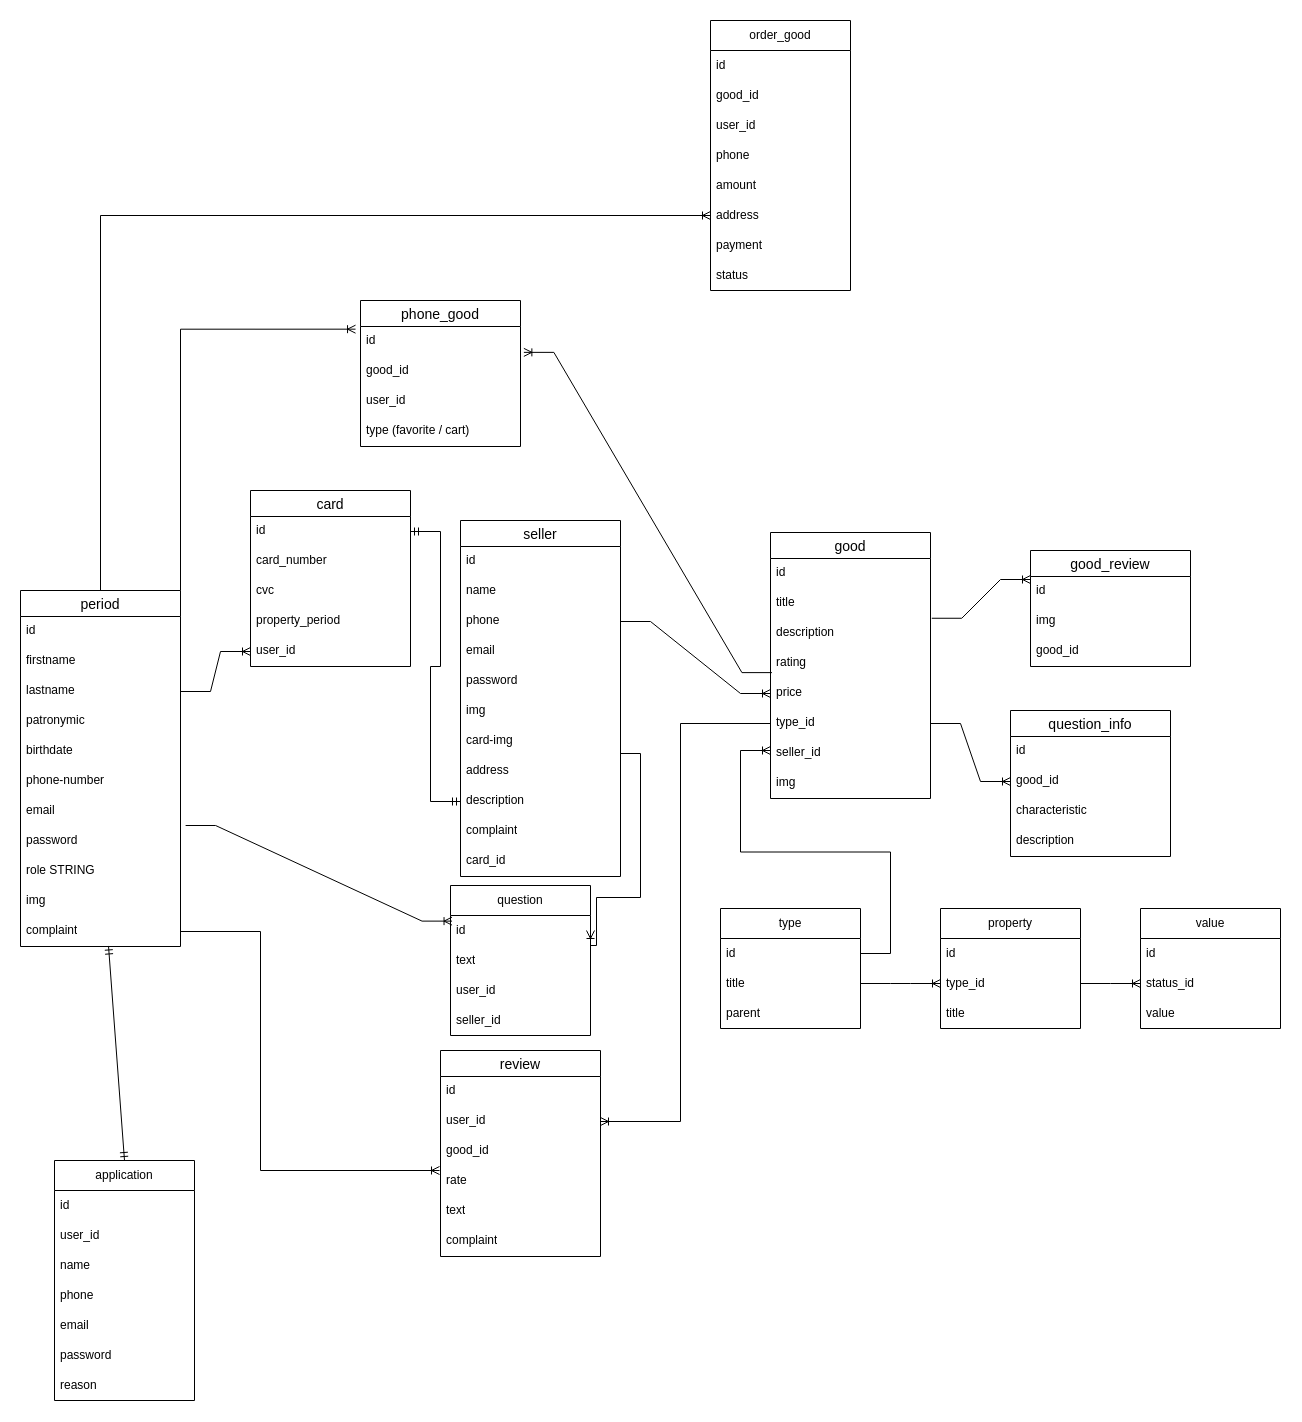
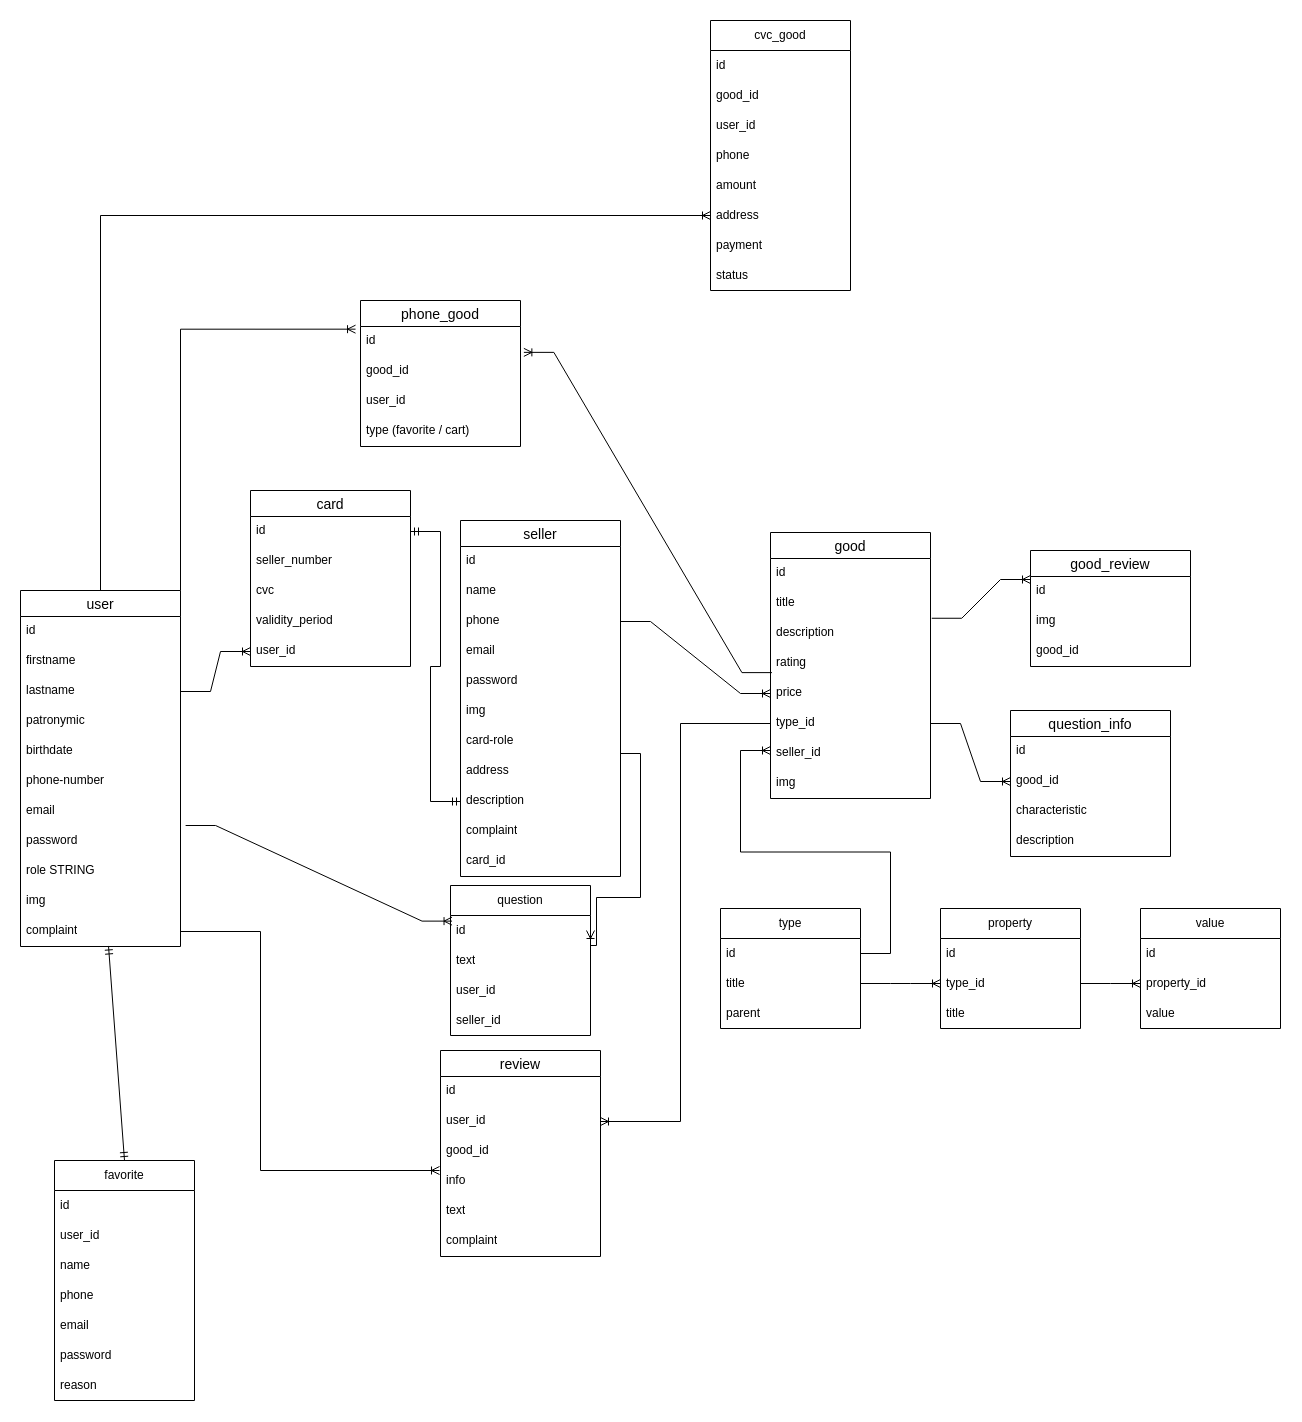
node "order_good": label "order_good" -> "cvc_good"
node "card_number": label "card_number" -> "seller_number"
node "period": label "period" -> "user"
node "property_period": label "property_period" -> "validity_period"
node "card-img": label "card-img" -> "card-role"
node "status_id": label "status_id" -> "property_id"
node "application": label "application" -> "favorite"
node "rate": label "rate" -> "info"
